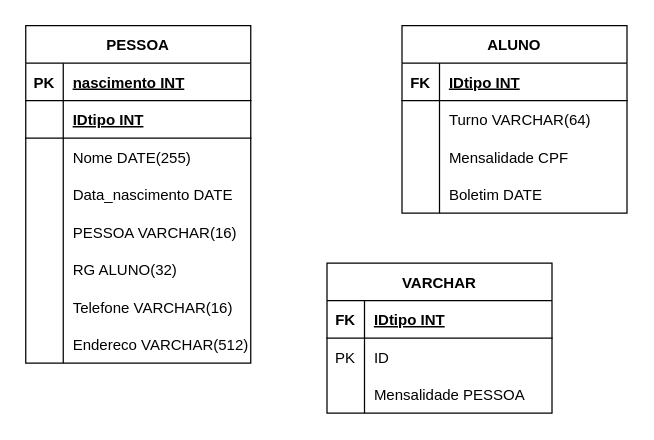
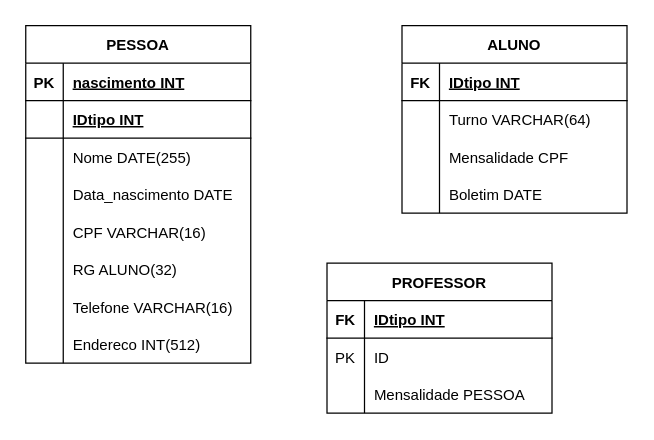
node "PESSOA VARCHAR(16)": label "PESSOA VARCHAR(16)" -> "CPF VARCHAR(16)"
node "VARCHAR": label "VARCHAR" -> "PROFESSOR"
node "Endereco VARCHAR(512)": label "Endereco VARCHAR(512)" -> "Endereco INT(512)"
